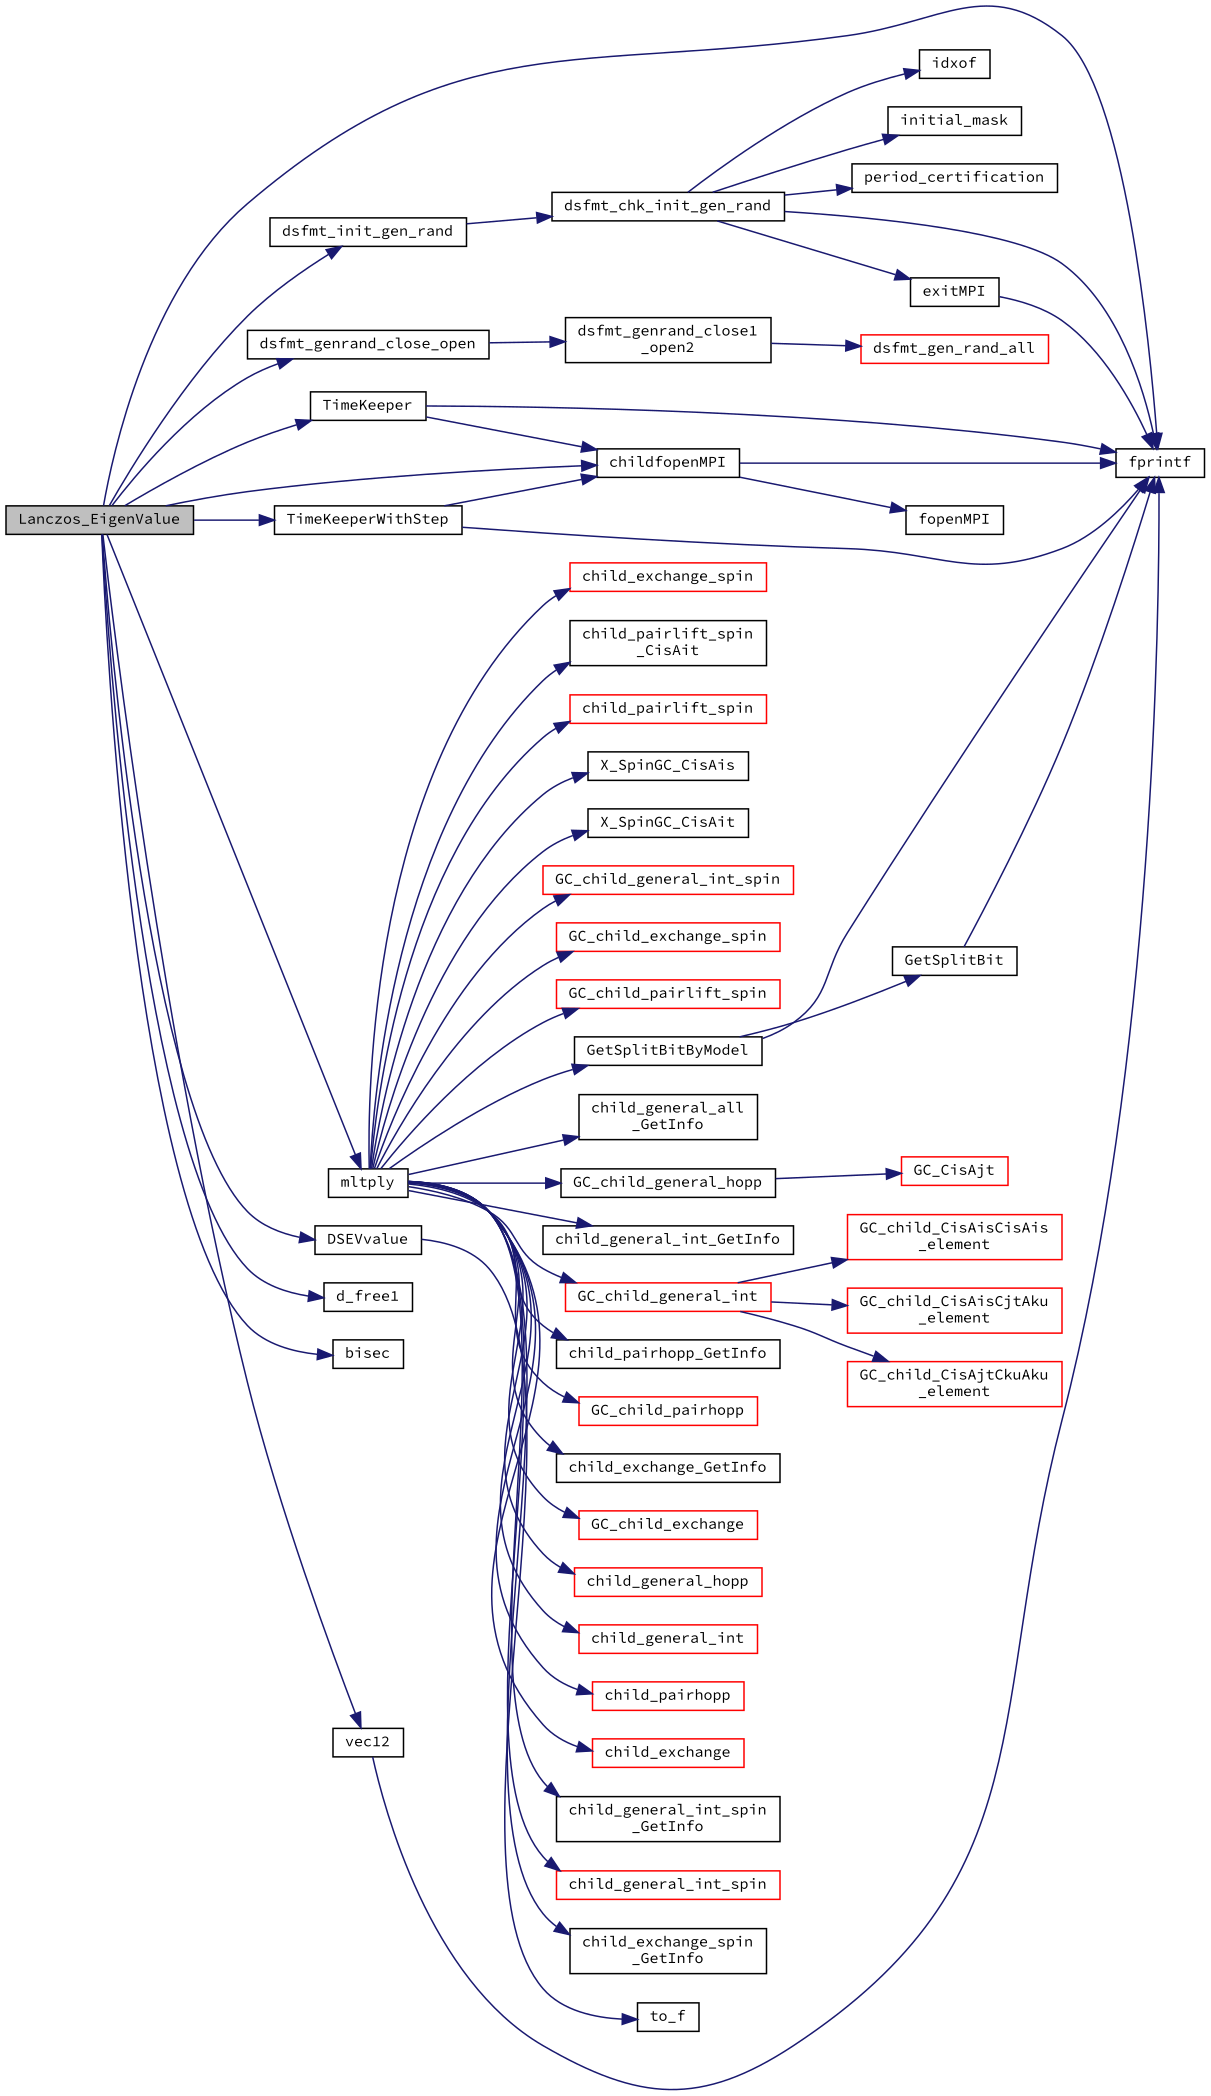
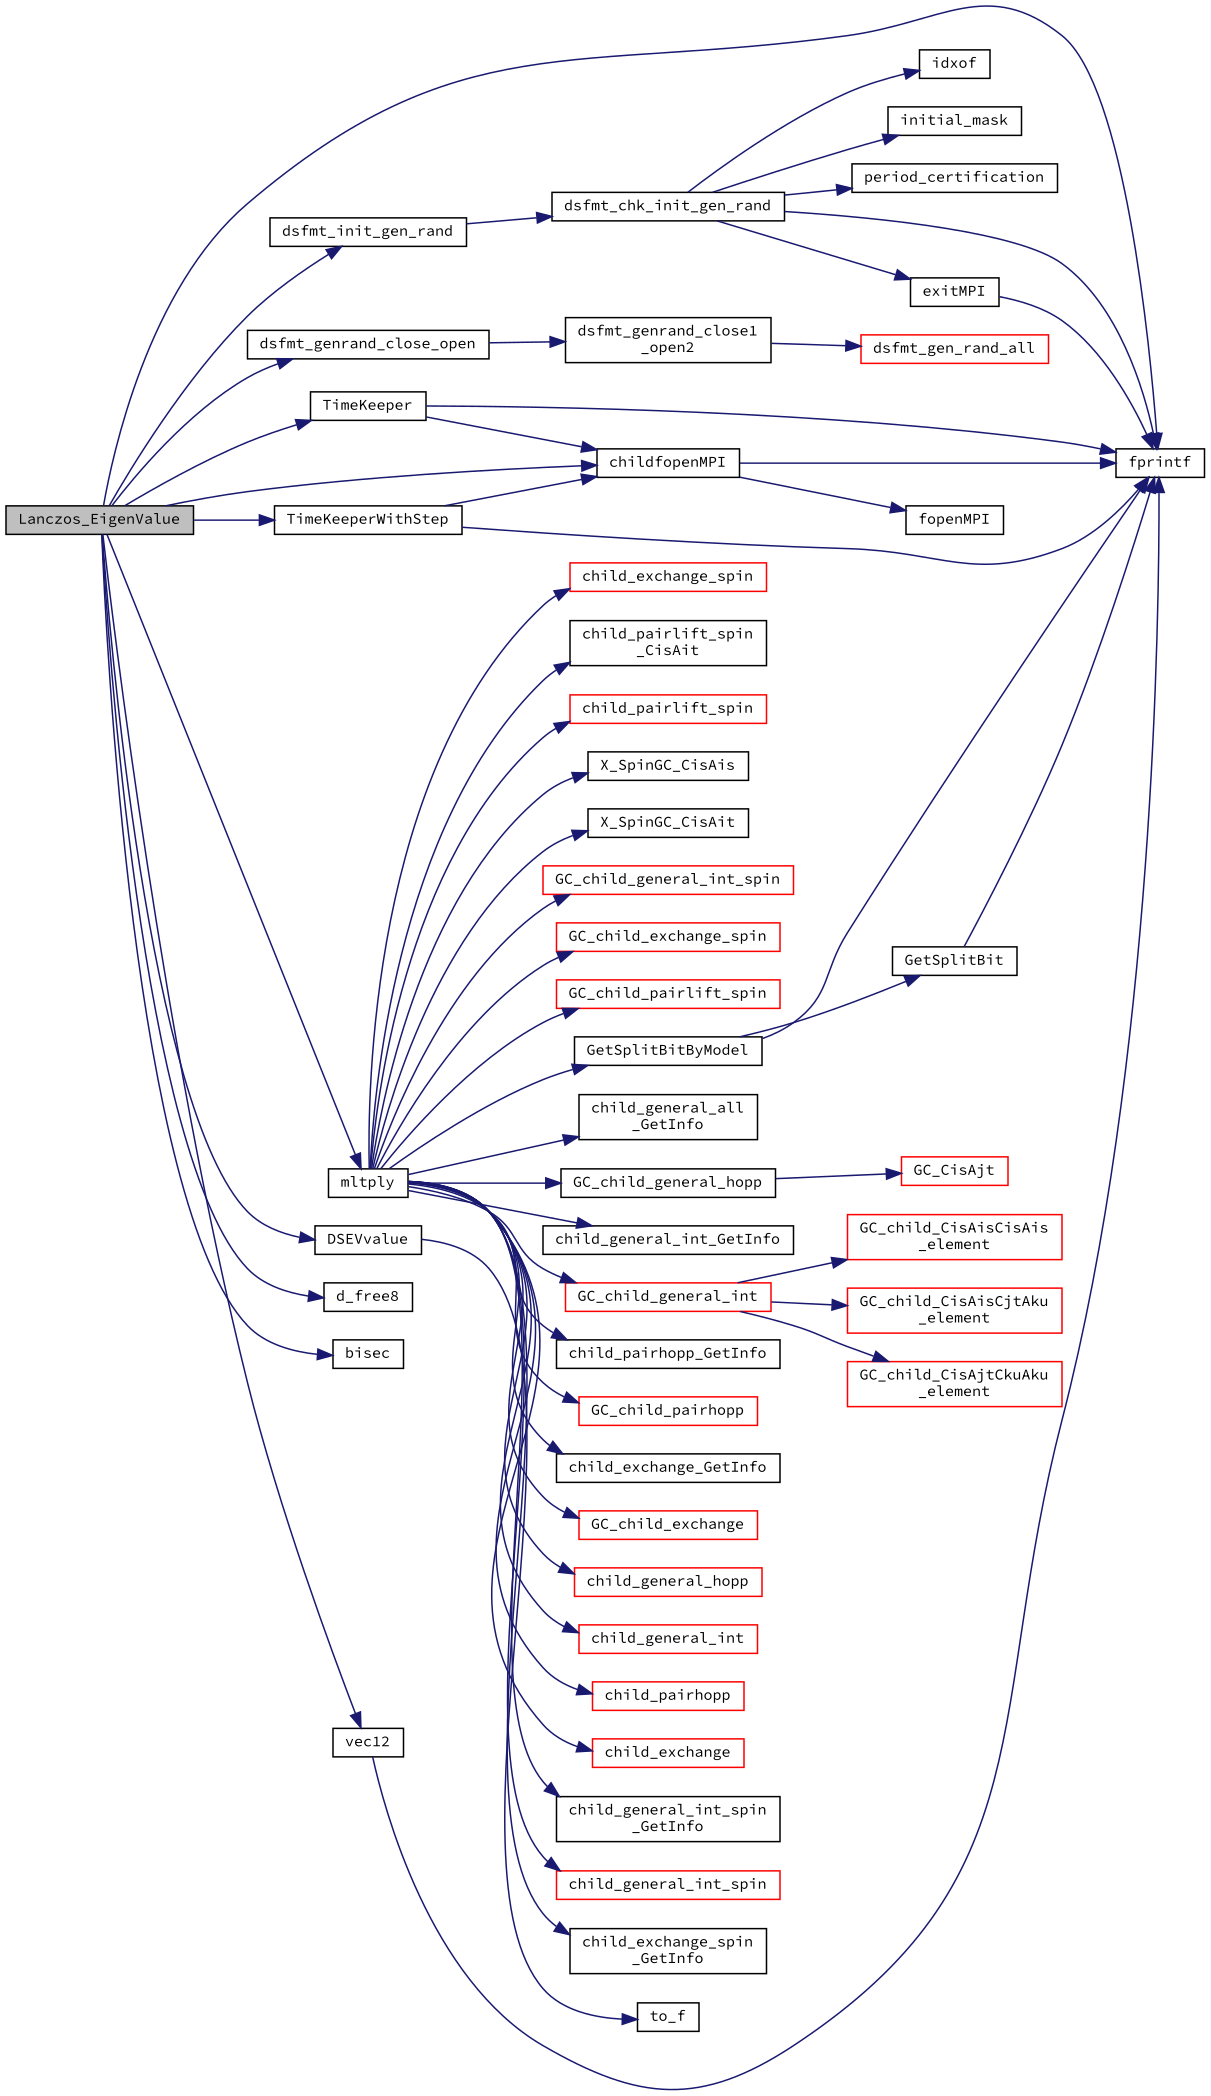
node "d_free1": label "d_free1" -> "d_free8"
